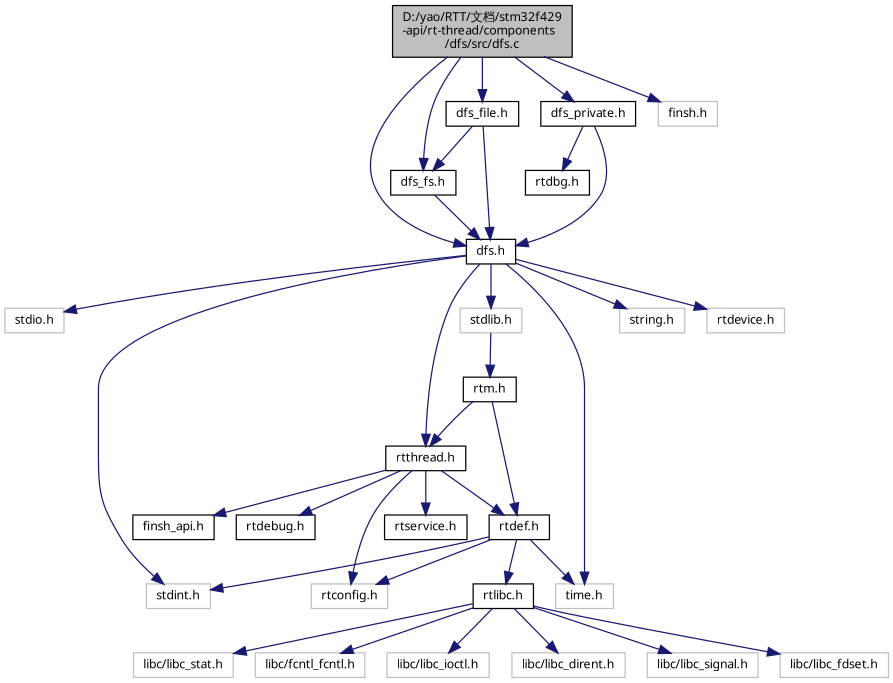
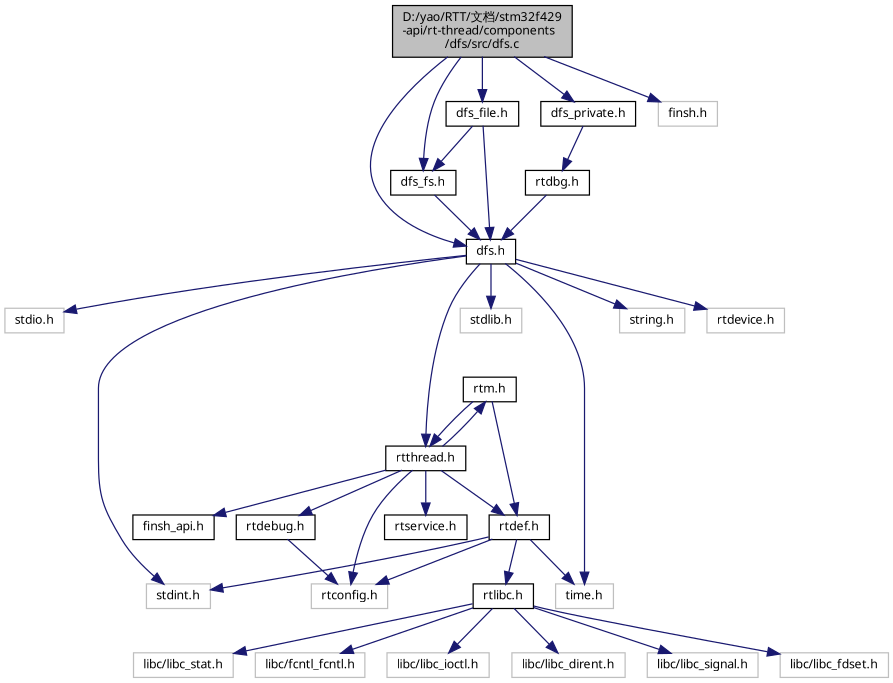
edge "dfs_private.h" -> "dfs.h": now "rtdbg.h" -> "dfs.h"
edge "stdlib.h" -> "rtm.h": now "rtthread.h" -> "rtm.h"
edge "rtdebug.h" -> "rtconfig.h": added
